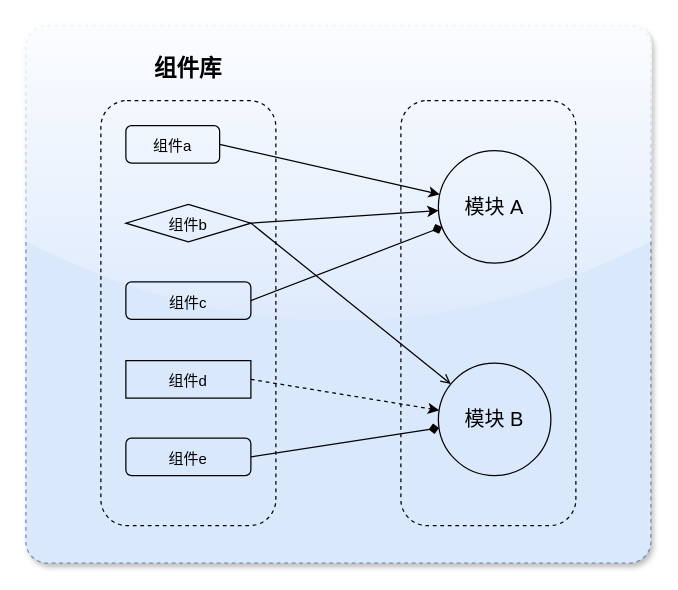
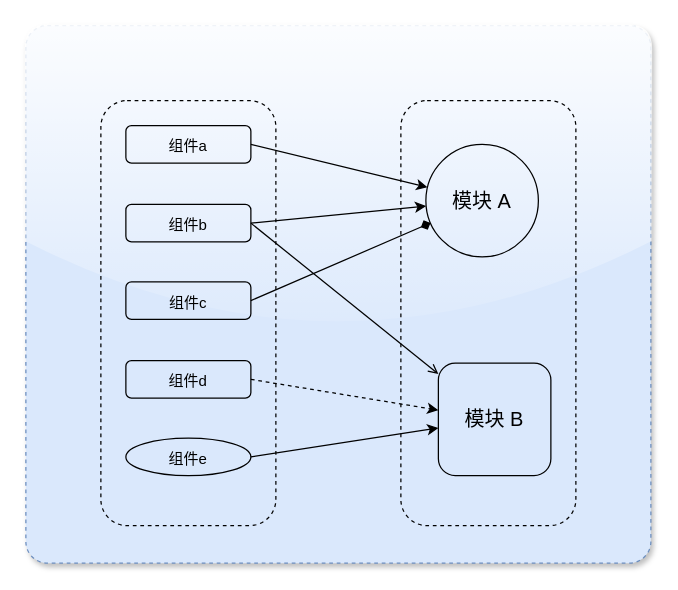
node "组件库": removed
node "组件a": size 94x38 -> 125x38
node "模块 A": moved (494, 207) -> (482, 201)
node "组件b": shape diamond -> rounded rectangle
node "组件d": shape rectangle -> rounded rectangle
node "模块 B": shape ellipse -> rounded rectangle
edge "组件e" -> "模块 B": arrowhead diamond -> classic
node "组件e": shape rounded rectangle -> ellipse
